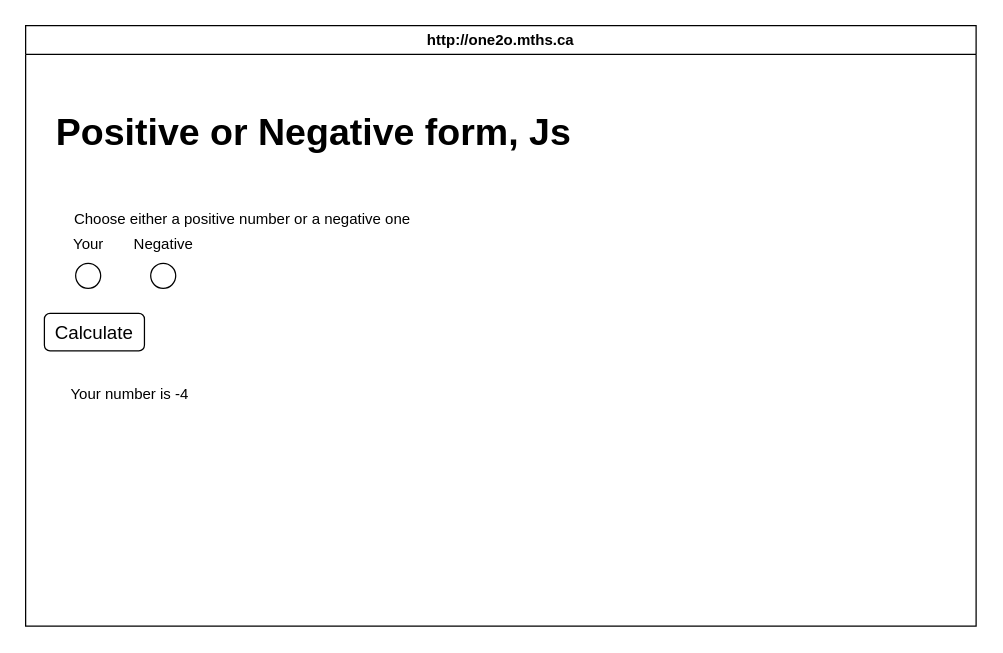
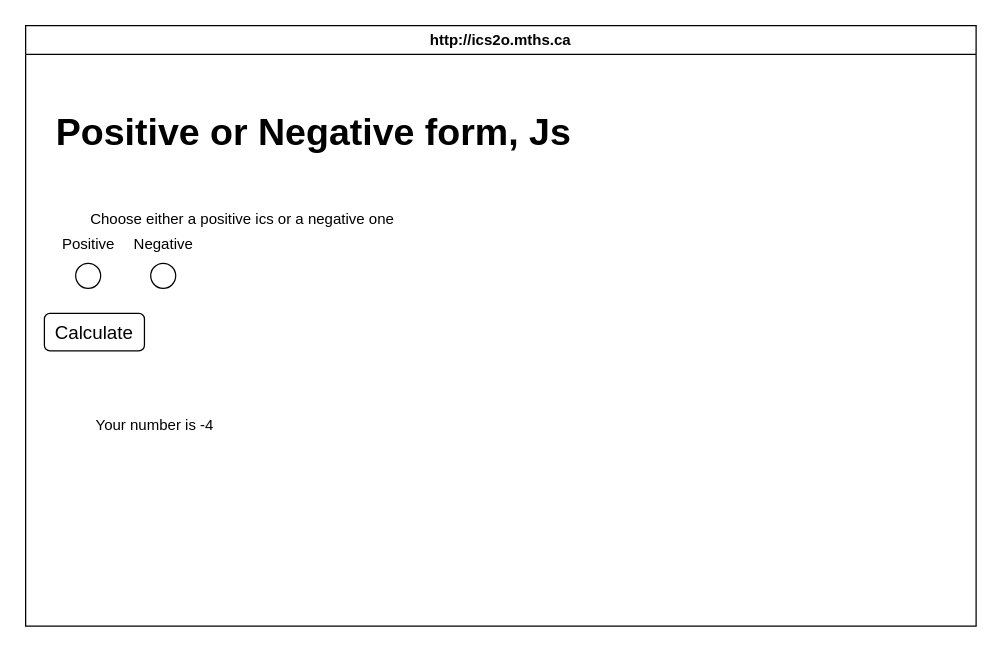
node "http://one2o.mths.ca": label "http://one2o.mths.ca" -> "http://ics2o.mths.ca"
node "Choose either a positive number or a negative one": label "Choose either a positive number or a negative one" -> "Choose either a positive ics or a negative one"
node "Your": label "Your" -> "Positive"
node "Your number is -4": moved (129, 394) -> (154, 426)
